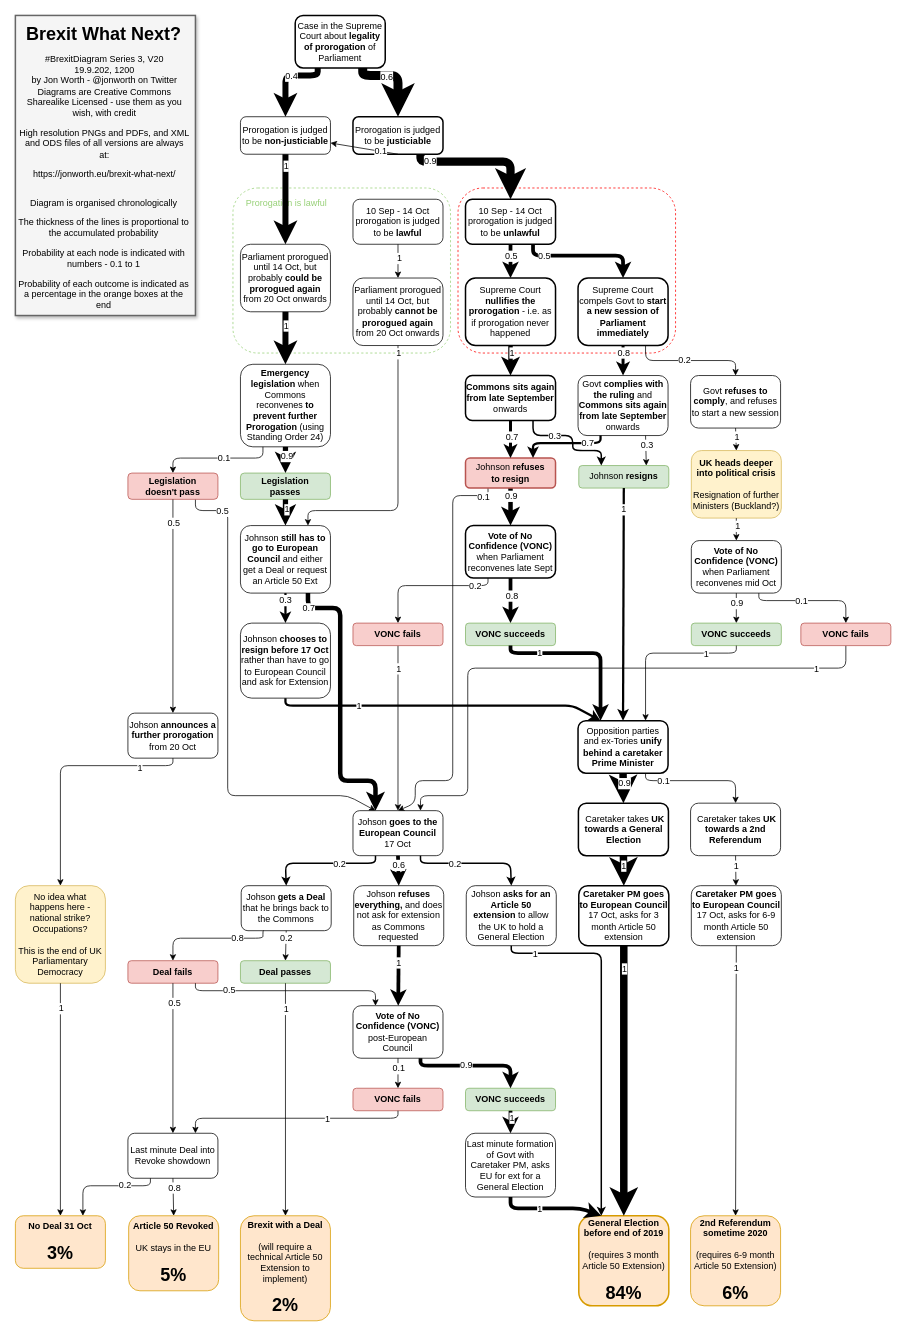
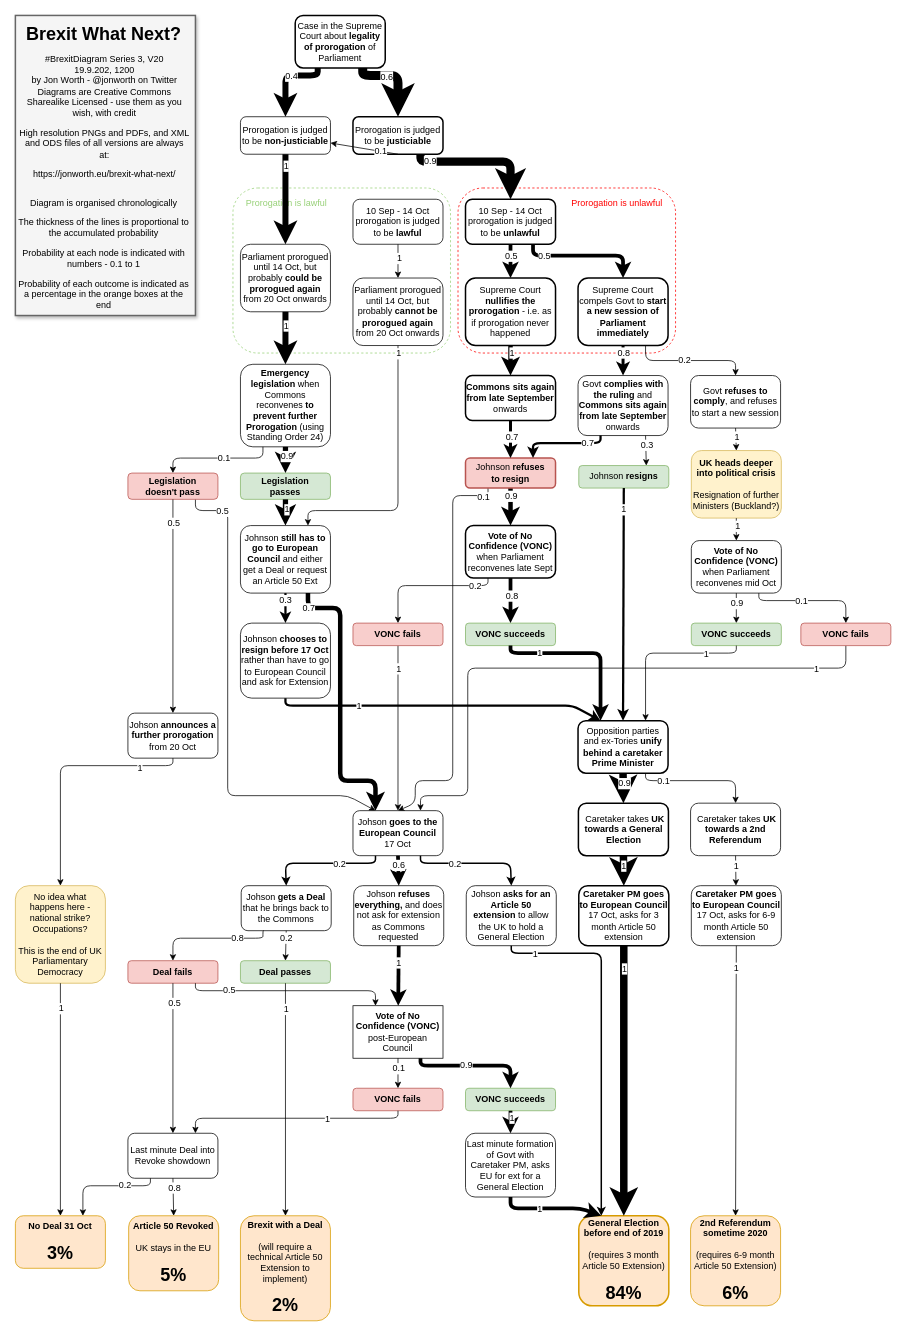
node "Prorogation is unlawful": added
edge "Commons sits again from late September onwards" -> "Johnson resigns": removed, label "0.3"
node "Vote of No Confidence (VONC) post-European Council": shape rounded rectangle -> rectangle
